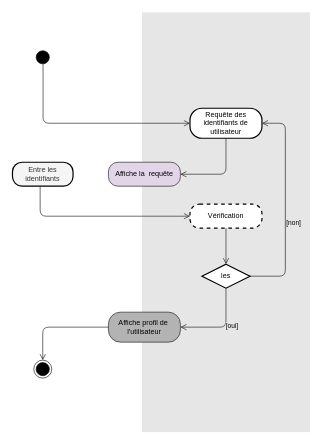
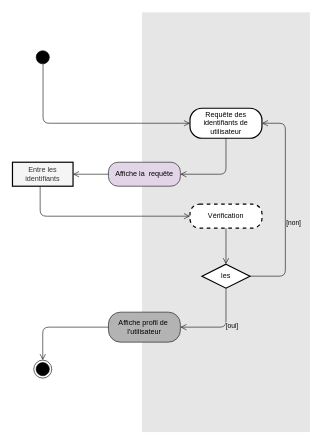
node "Entre les identifiants": shape rounded rectangle -> rectangle
edge "Affiche la requête" -> "Entre les identifiants": added
